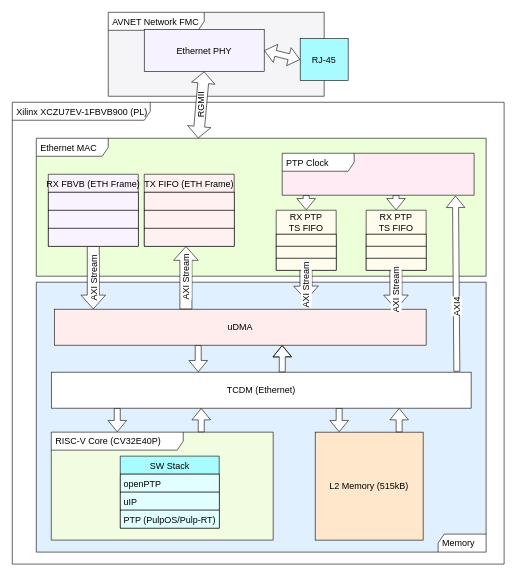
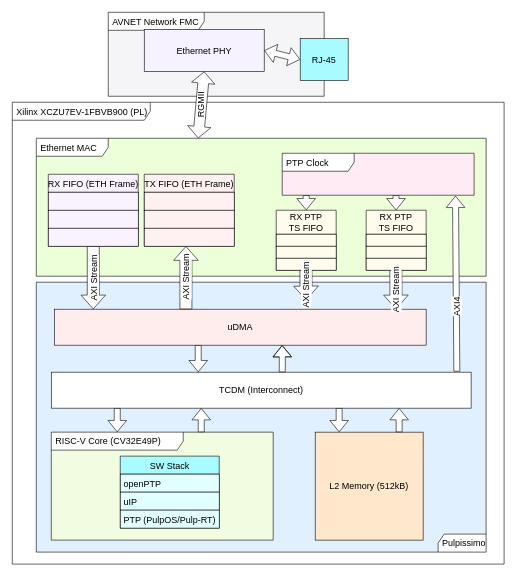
node "RX FBVB (ETH Frame)": label "RX FBVB (ETH Frame)" -> "RX FIFO (ETH Frame)"
node "TCDM (Ethernet)": label "TCDM (Ethernet)" -> "TCDM (Interconnect)"
node "RISC-V Core (CV32E40P)": label "RISC-V Core (CV32E40P)" -> "RISC-V Core (CV32E49P)"
node "L2 Memory (515kB)": label "L2 Memory (515kB)" -> "L2 Memory (512kB)"
node "Memory": label "Memory" -> "Pulpissimo"
